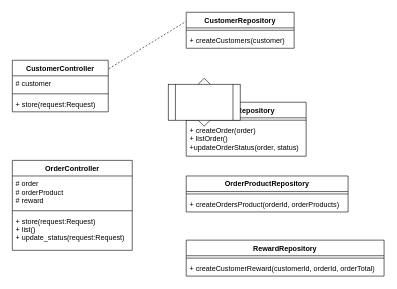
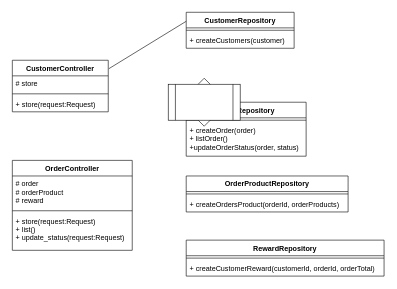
edge "CustomerRepository" -- "CustomerController": style dashed -> solid
node "# customer": label "# customer" -> "# store"
